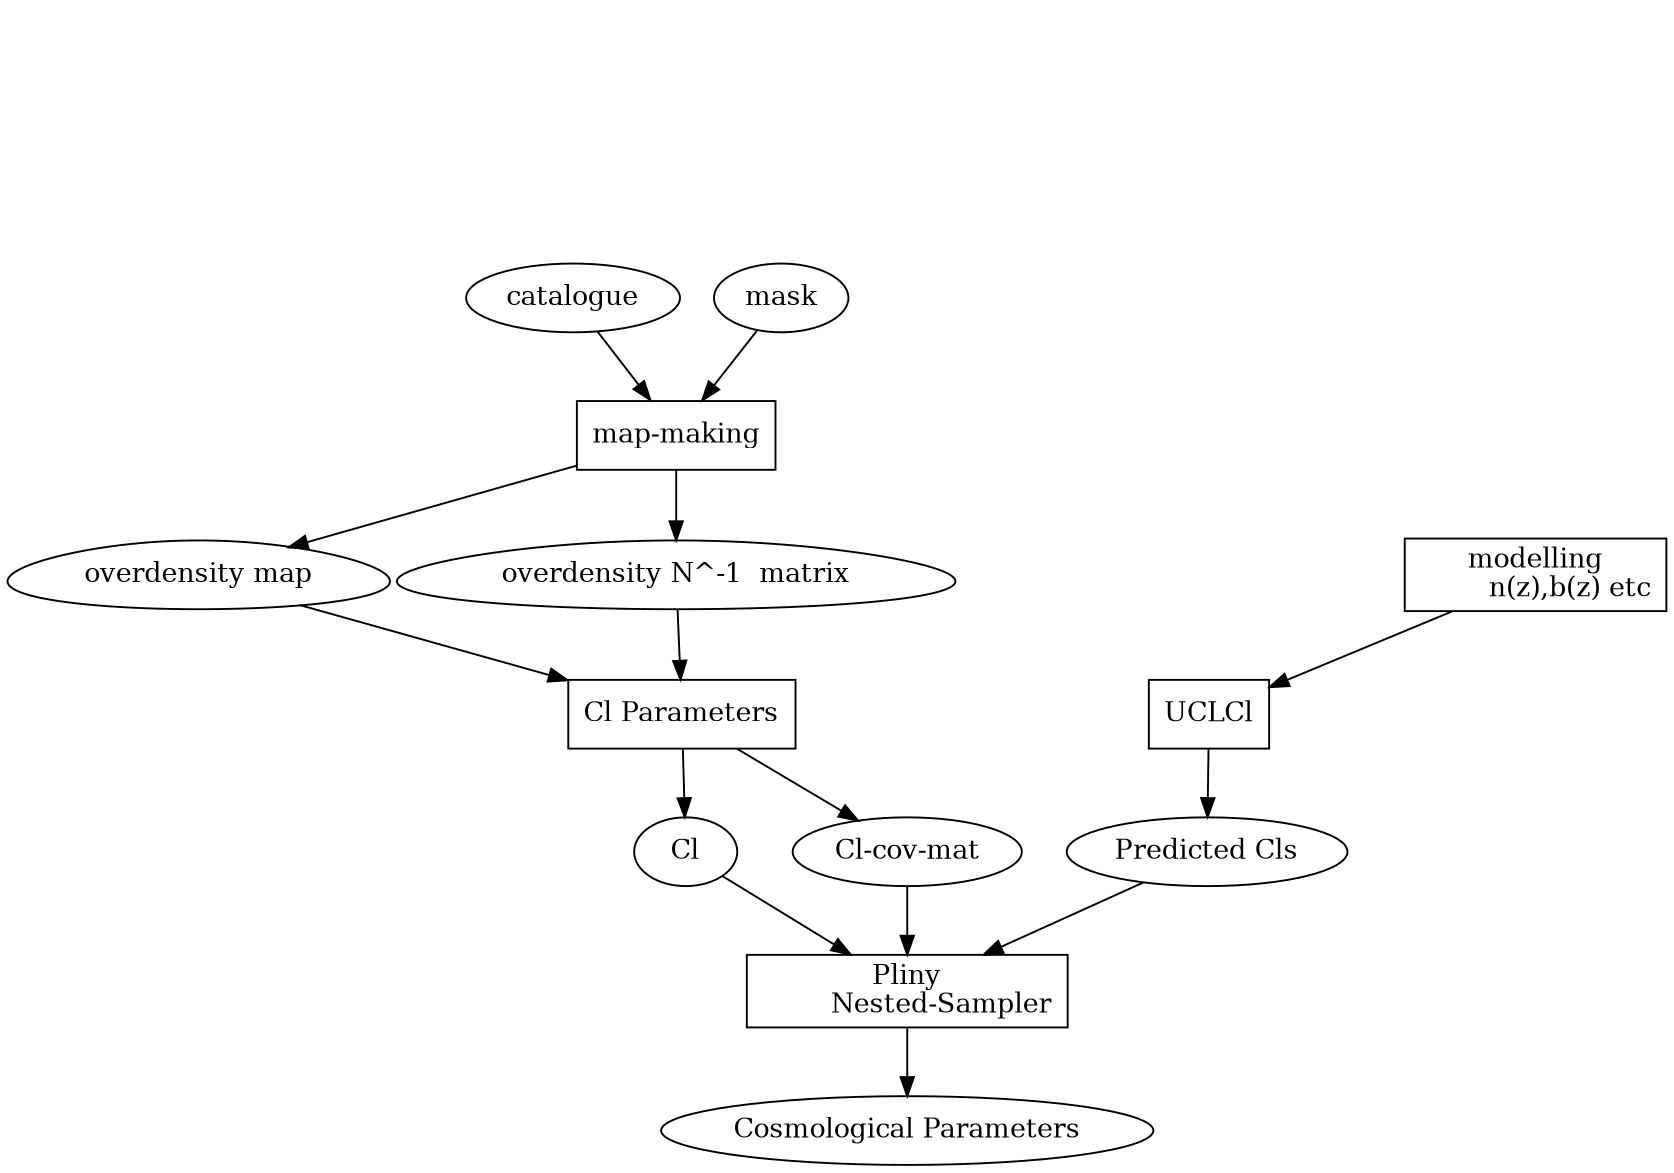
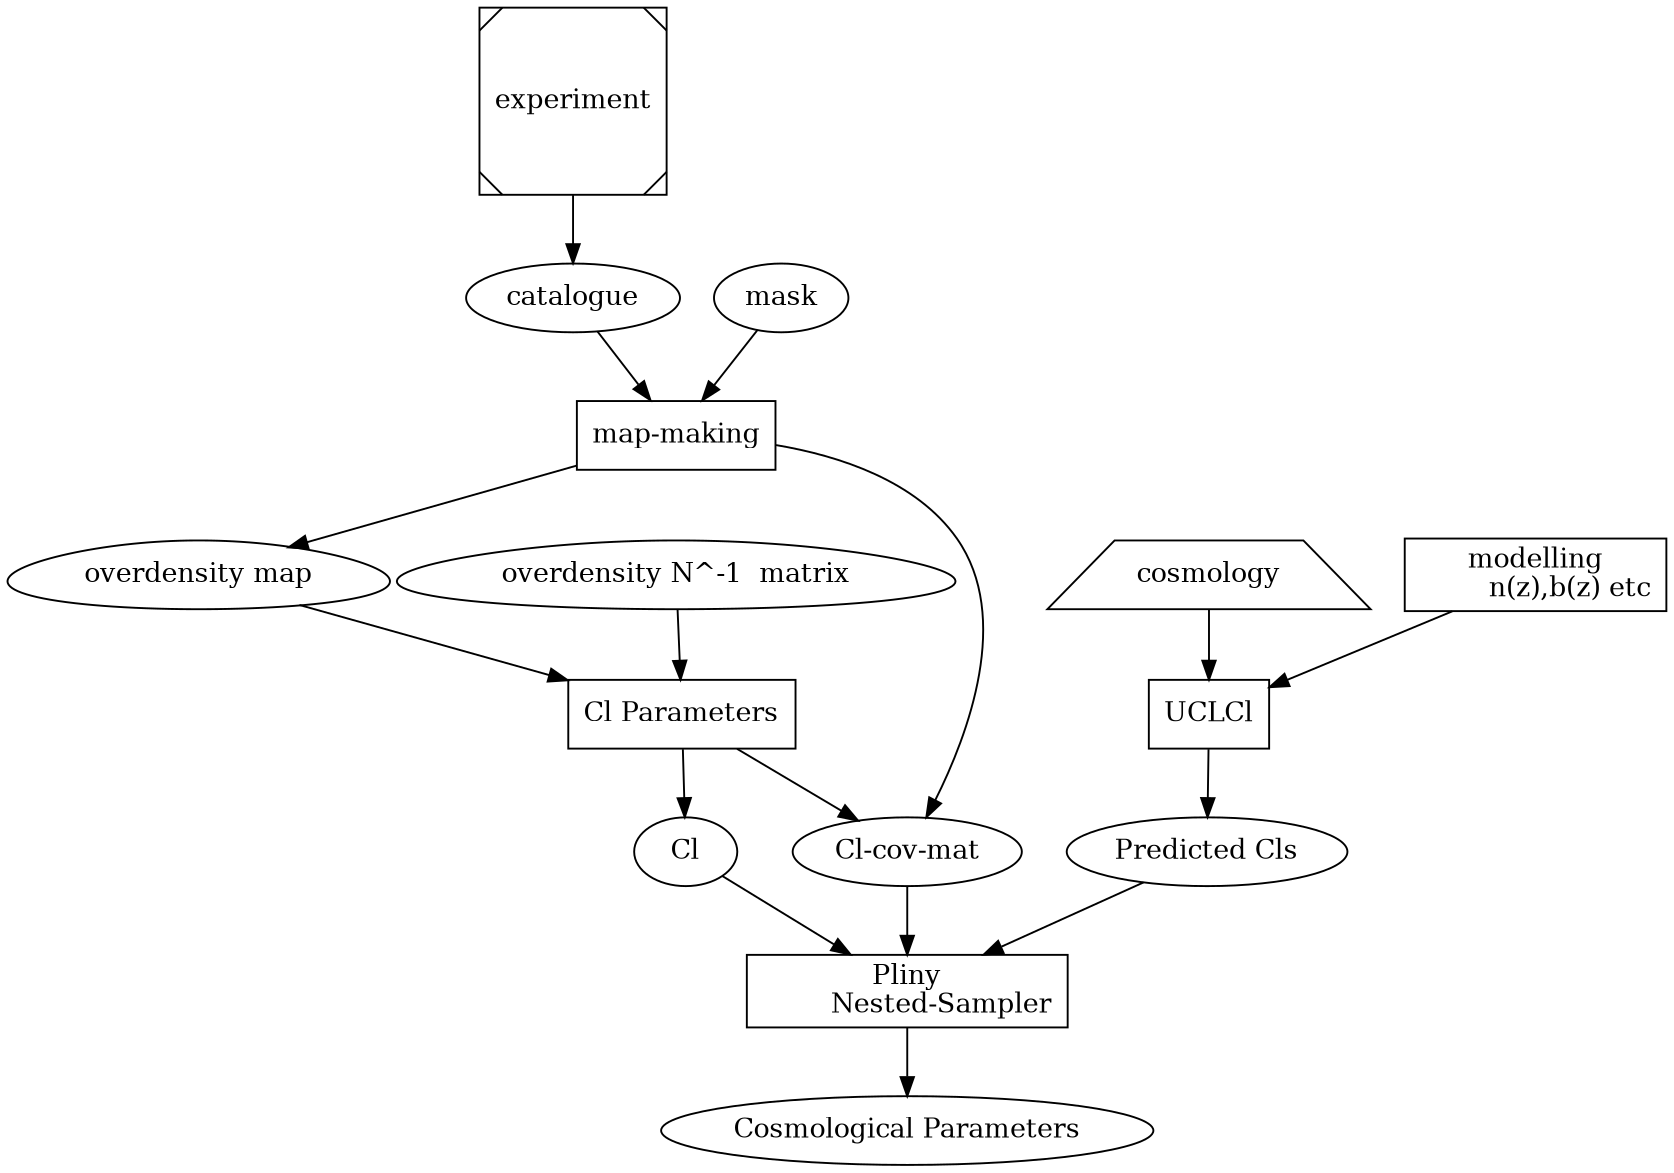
node "experiment": added
edge "map-making" -> "overdensity N^-1  matrix": now "map-making" -> "Cl-cov-mat"
node "cosmology": added
